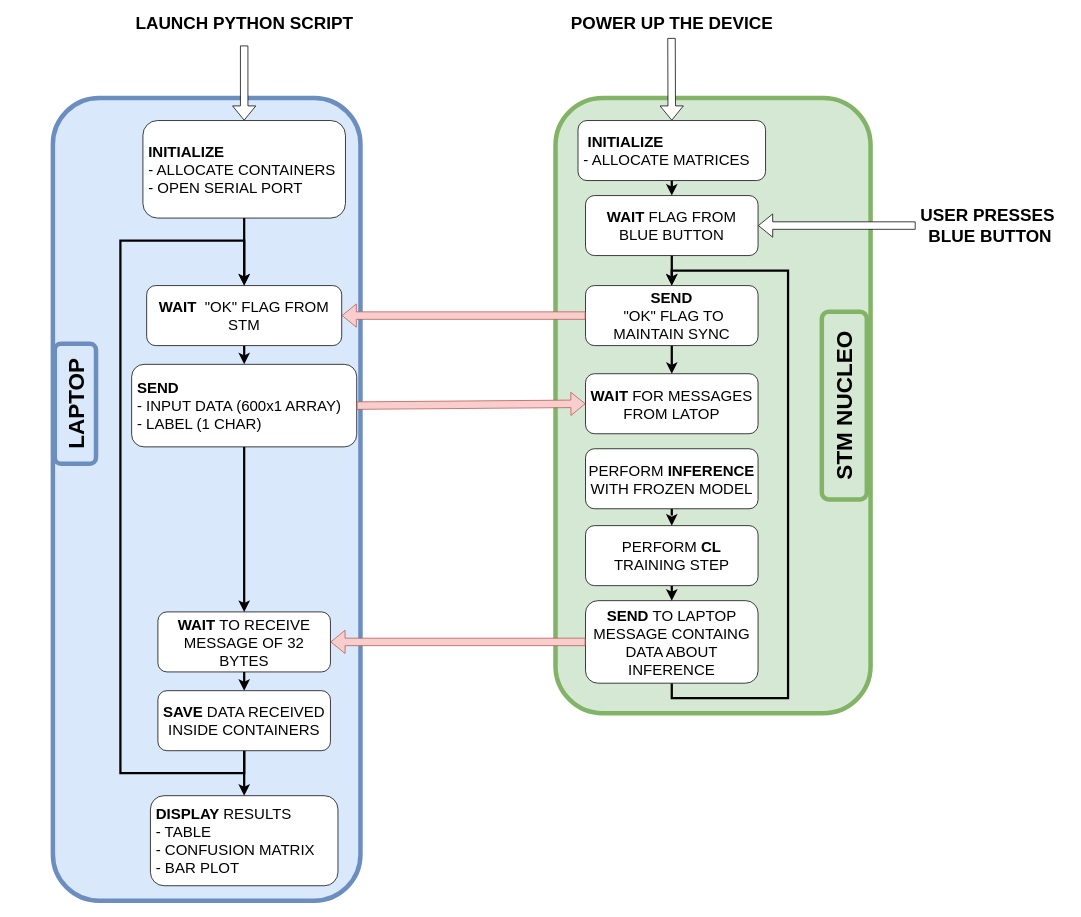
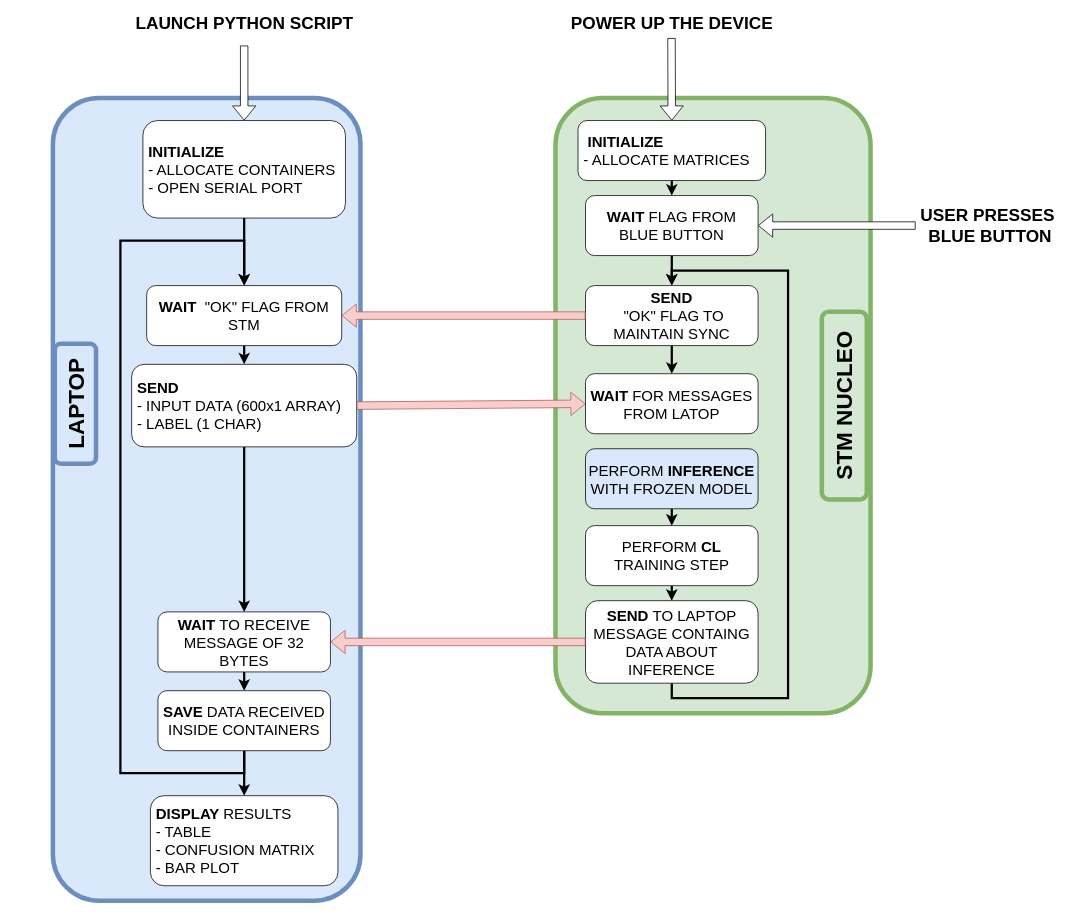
node "PERFORM INFERENCE WITH FROZEN MODEL": fillcolor #ffffff -> #dae8fc
edge "PERFORM INFERENCE WITH FROZEN MODEL" -> "PERFORM CL TRAINING STEP": style dashed -> solid
